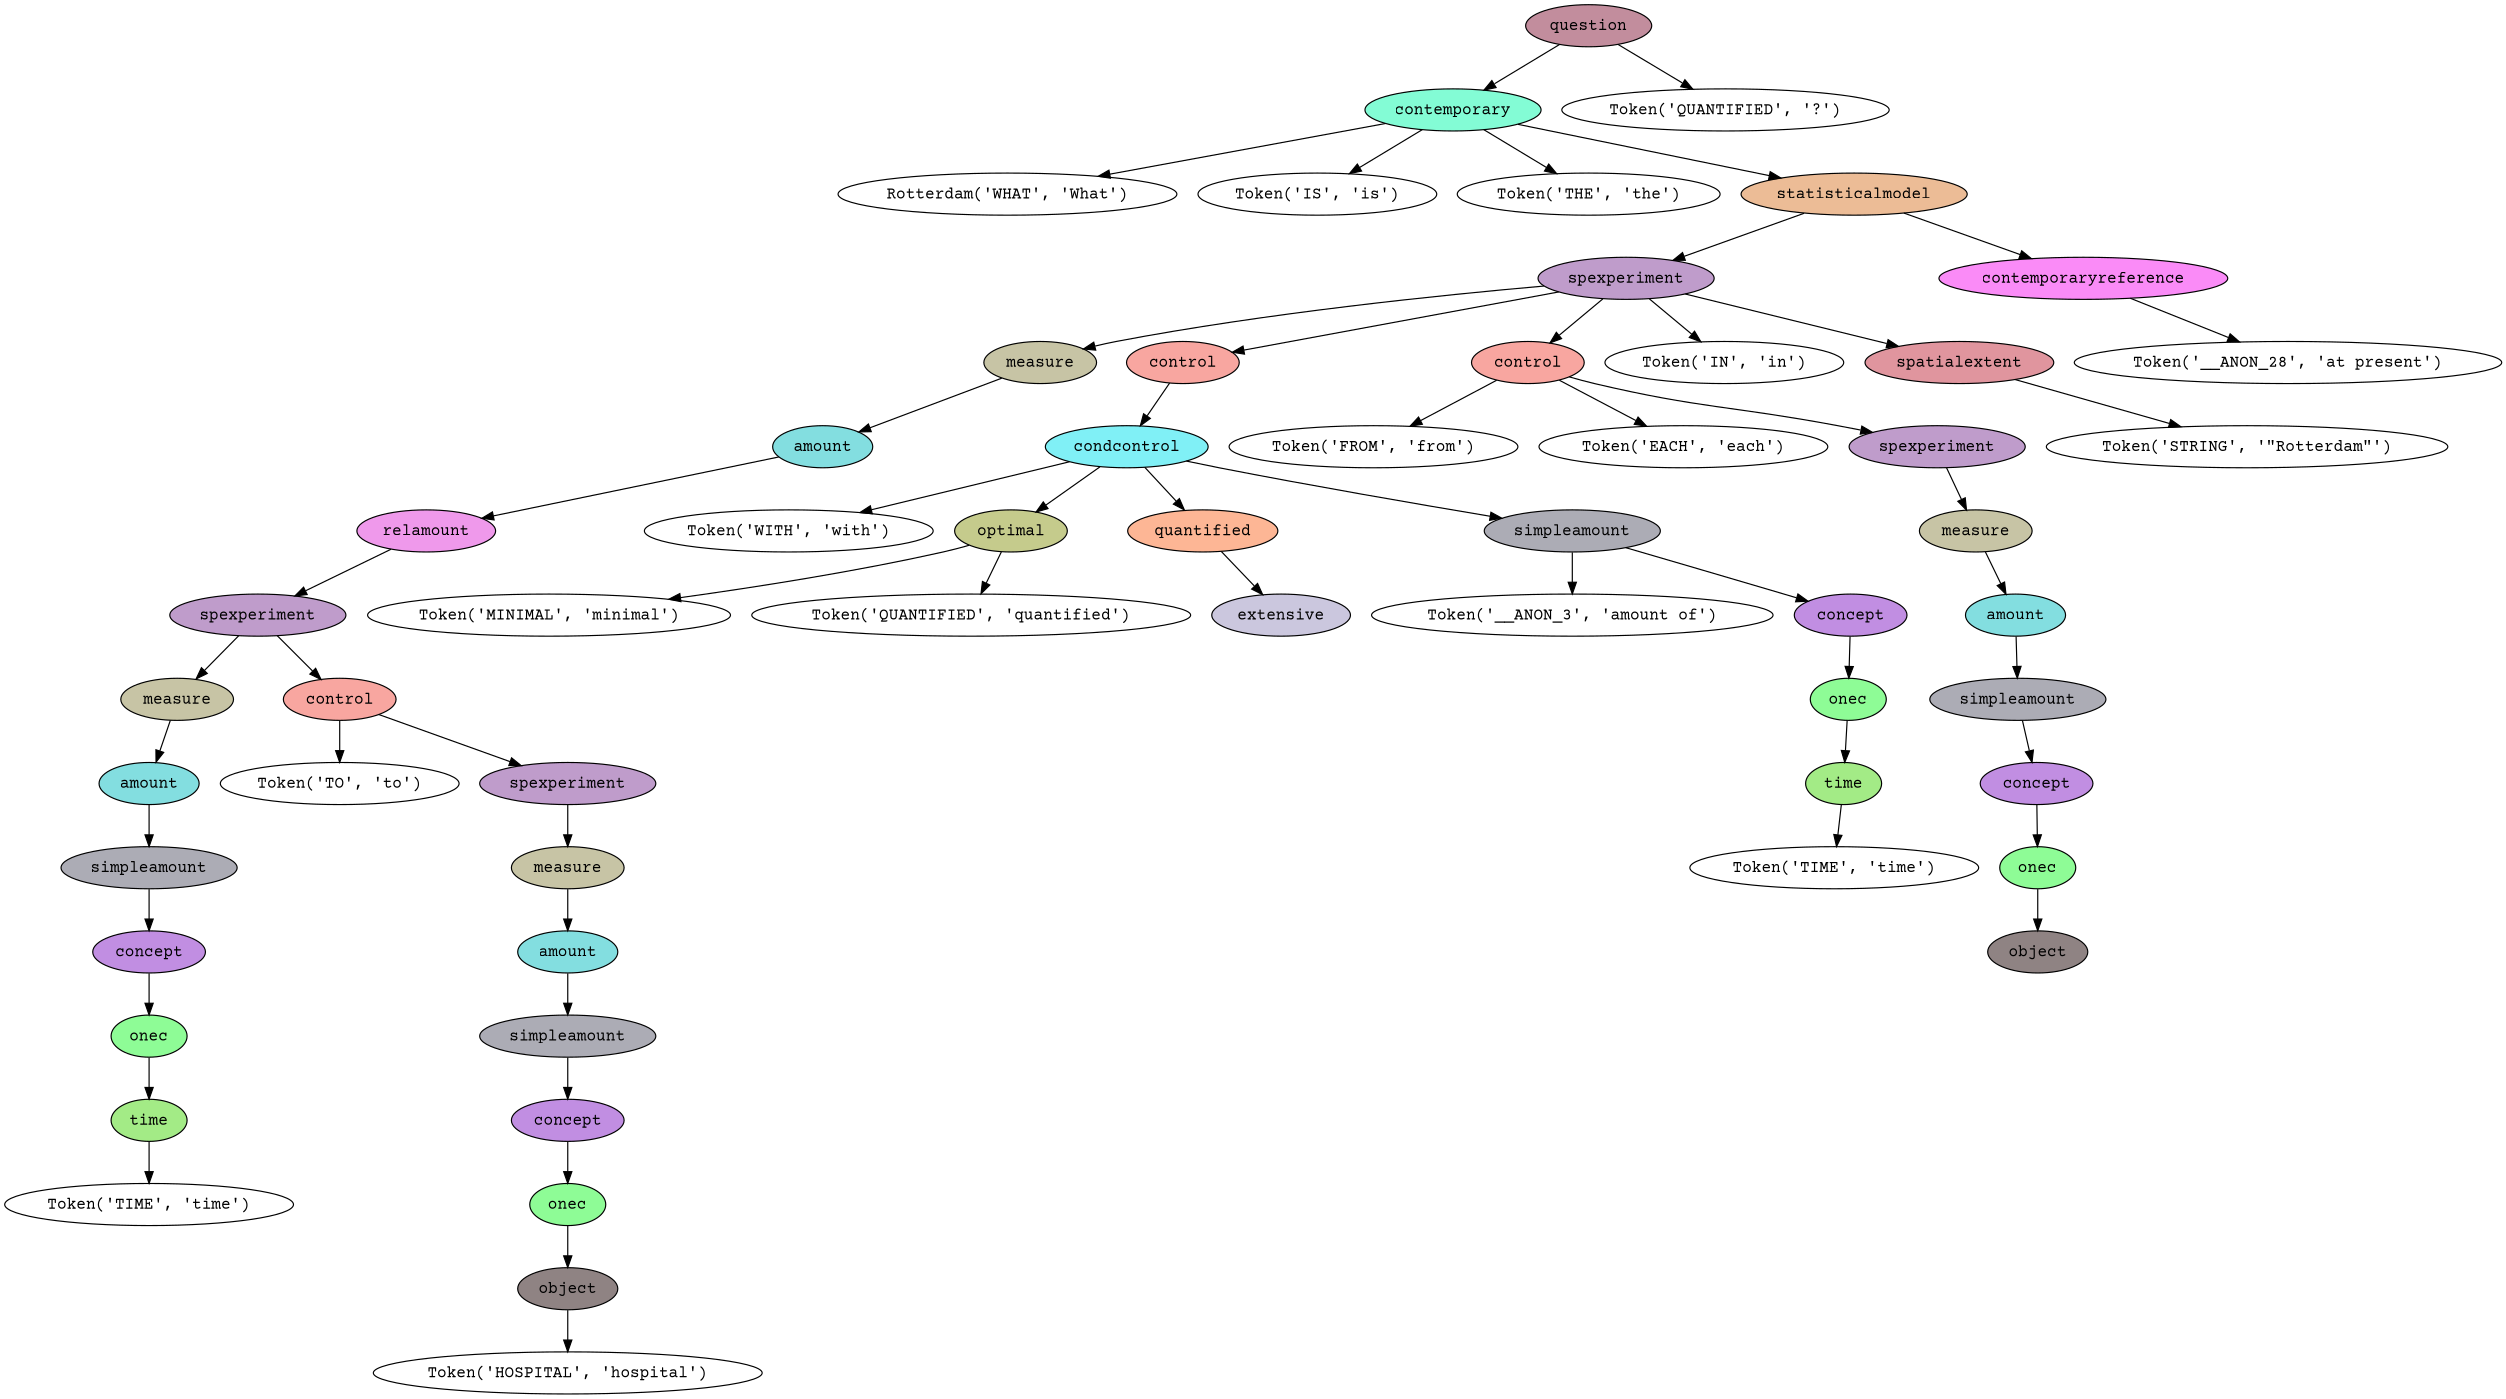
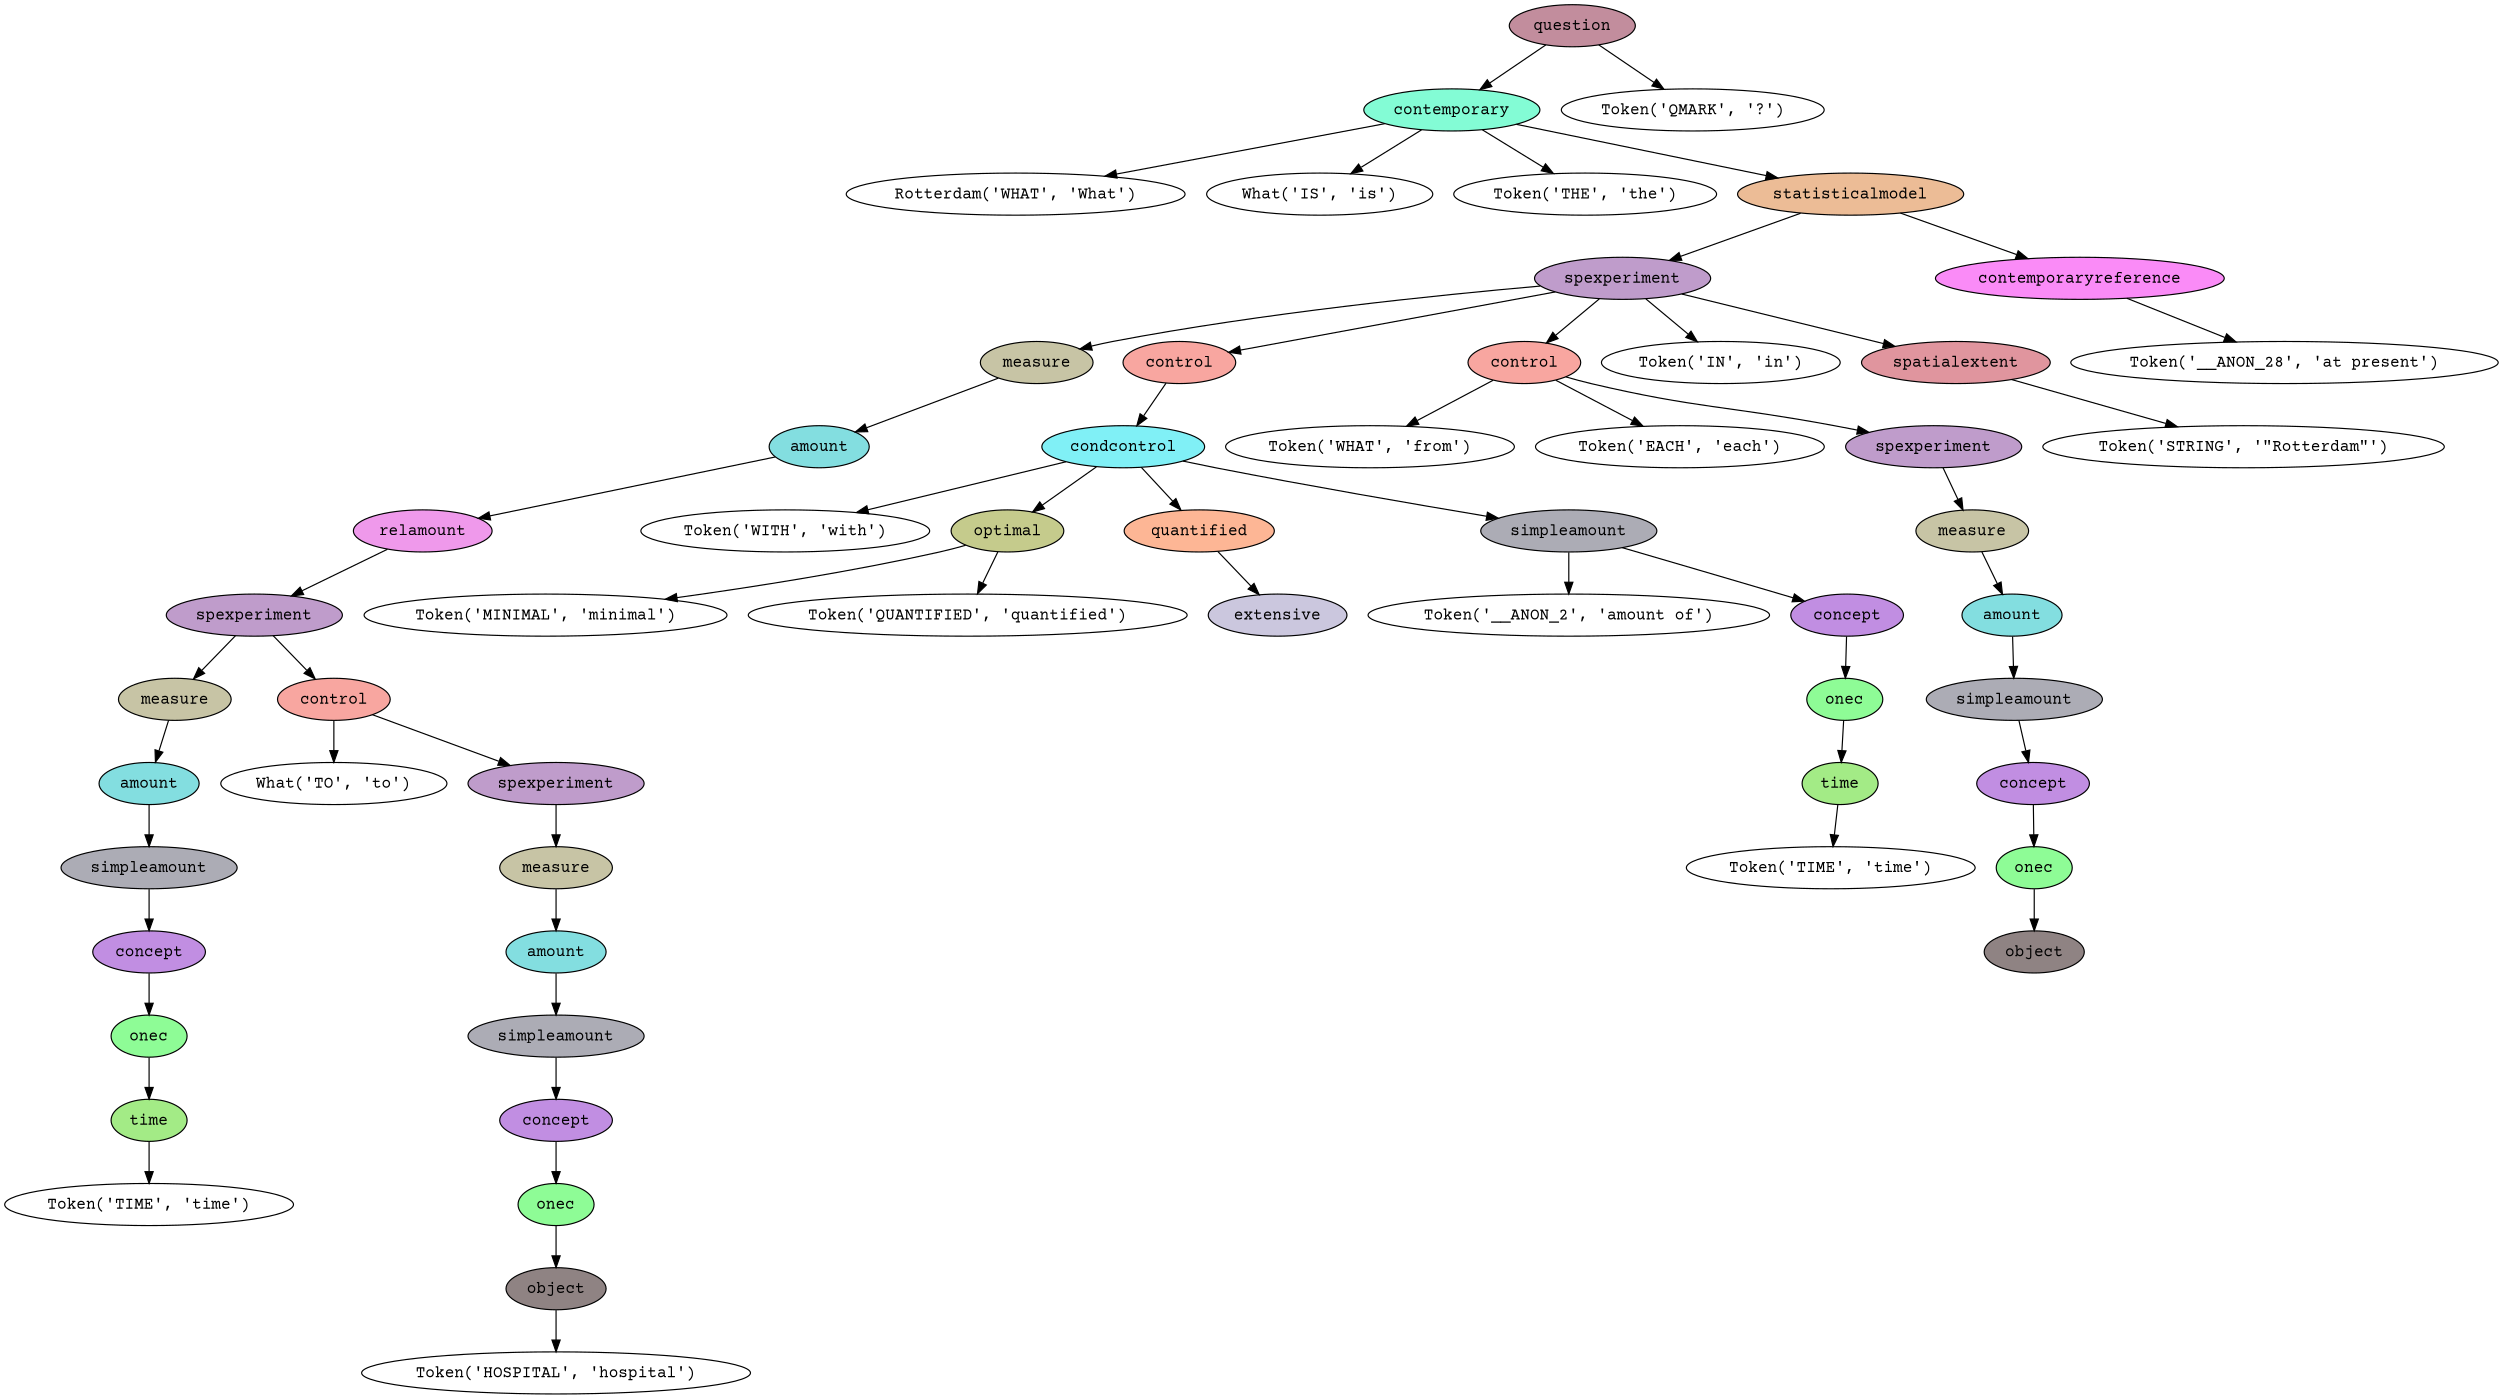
node "Token('QUANTIFIED', '?')": label "Token('QUANTIFIED', '?')" -> "Token('QMARK', '?')"
node "Token('IS', 'is')": label "Token('IS', 'is')" -> "What('IS', 'is')"
node "Token('FROM', 'from')": label "Token('FROM', 'from')" -> "Token('WHAT', 'from')"
node "Token('__ANON_3', 'amount of')": label "Token('__ANON_3', 'amount of')" -> "Token('__ANON_2', 'amount of')"
node "Token('TO', 'to')": label "Token('TO', 'to')" -> "What('TO', 'to')"
